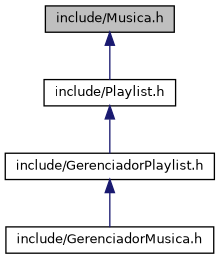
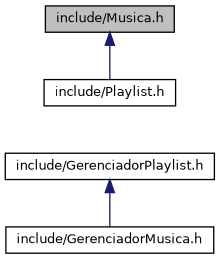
edge "include/GerenciadorPlaylist.h" -> "include/Playlist.h": removed
